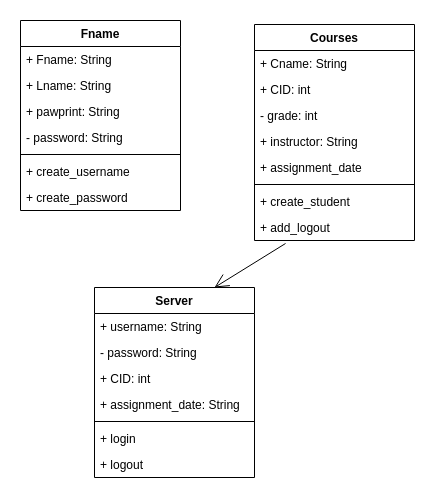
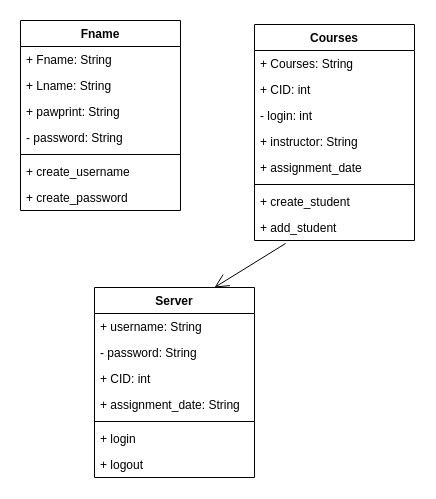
node "+ Cname: String": label "+ Cname: String" -> "+ Courses: String"
node "- grade: int": label "- grade: int" -> "- login: int"
node "+ add_logout": label "+ add_logout" -> "+ add_student"
